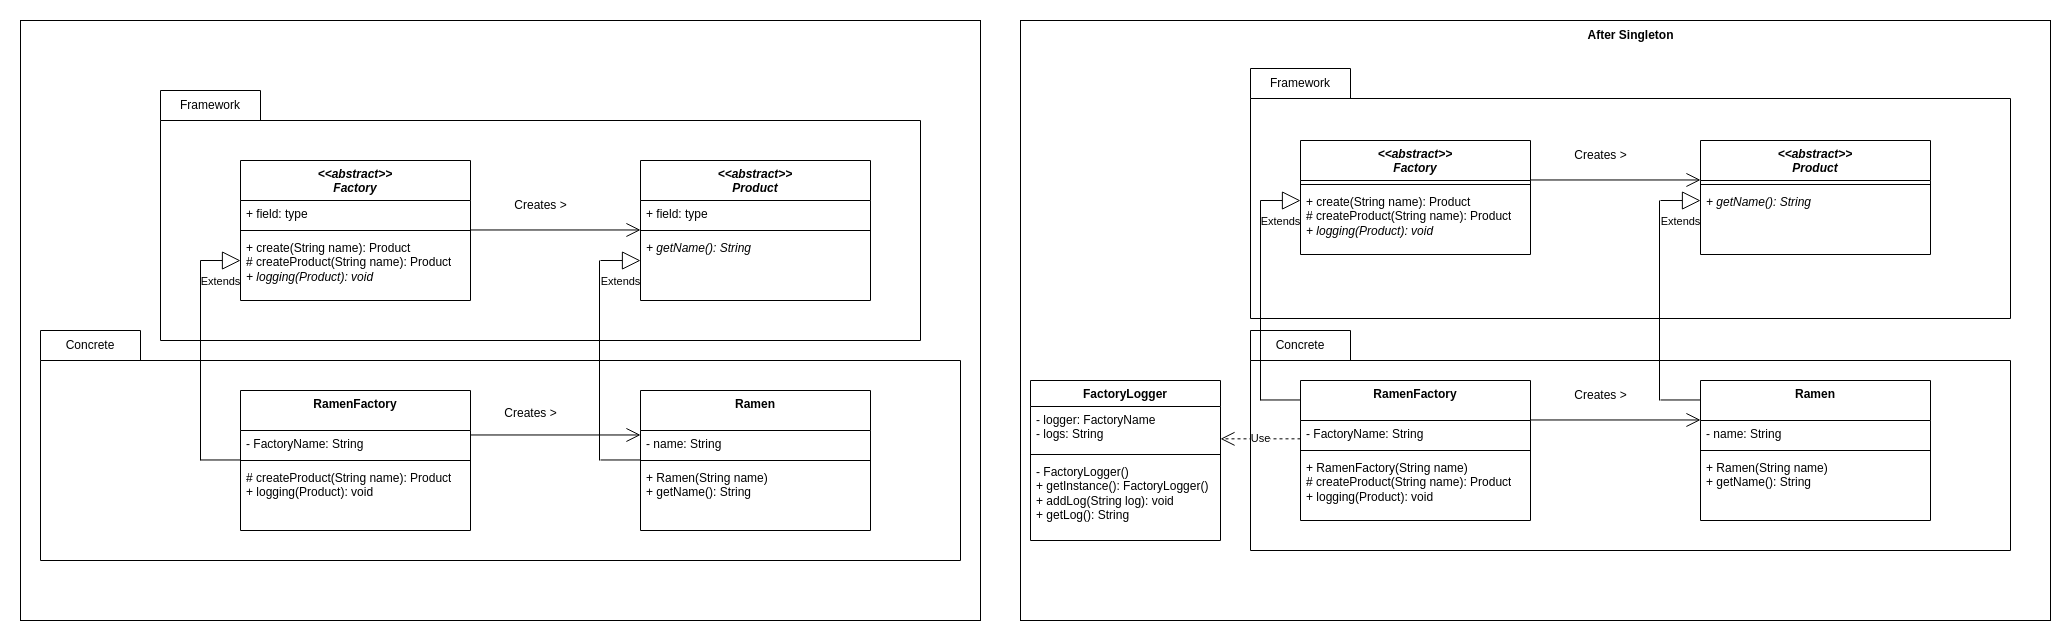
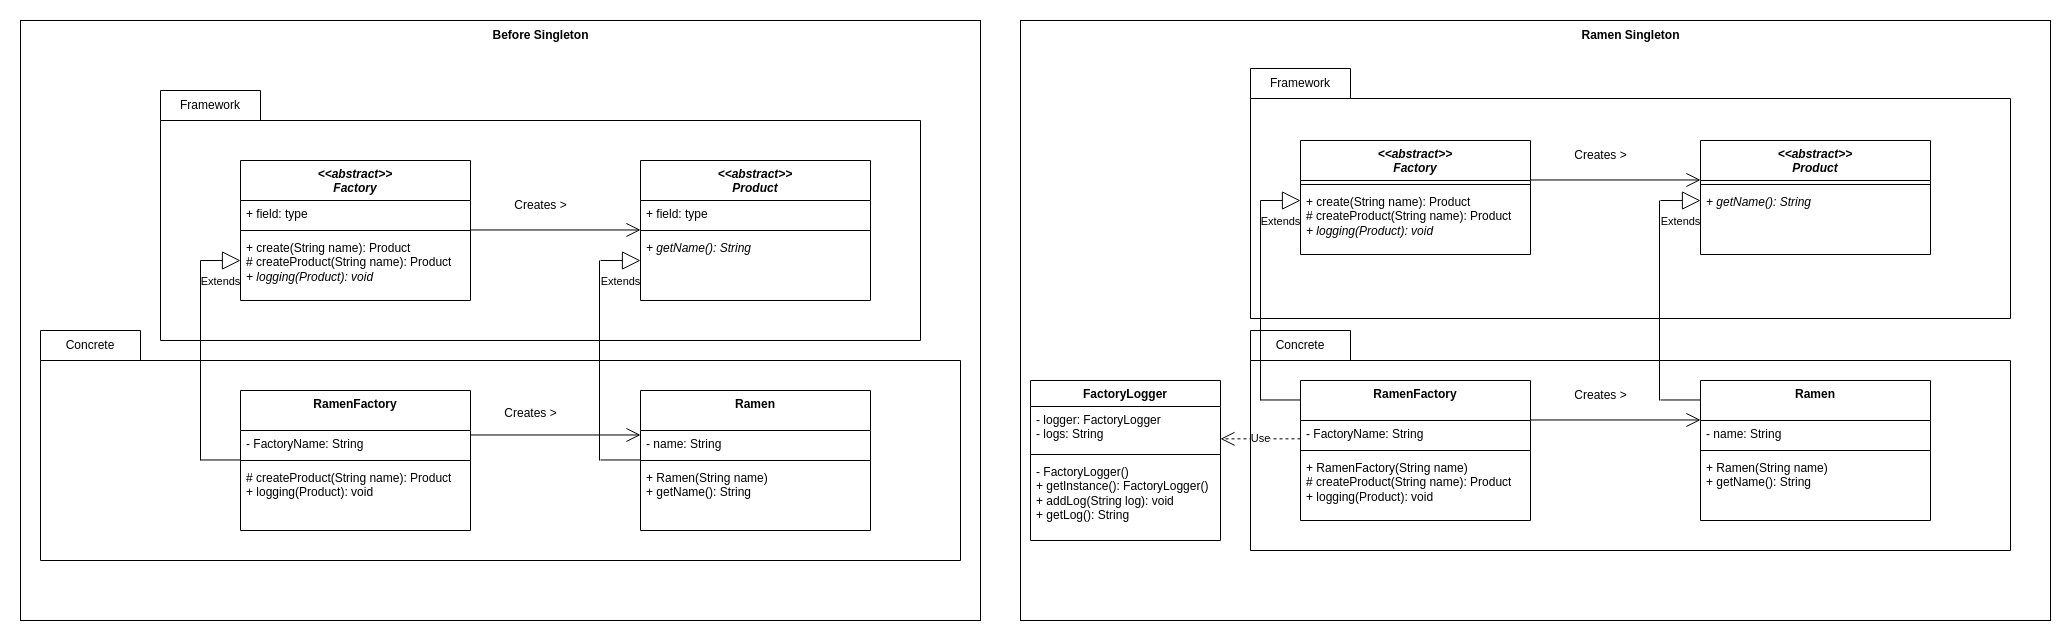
node "Before Singleton": added
node "After Singleton": label "After Singleton" -> "Ramen Singleton"
node "- logger: FactoryName - logs: String": label "- logger: FactoryName - logs: String" -> "- logger: FactoryLogger - logs: String"
